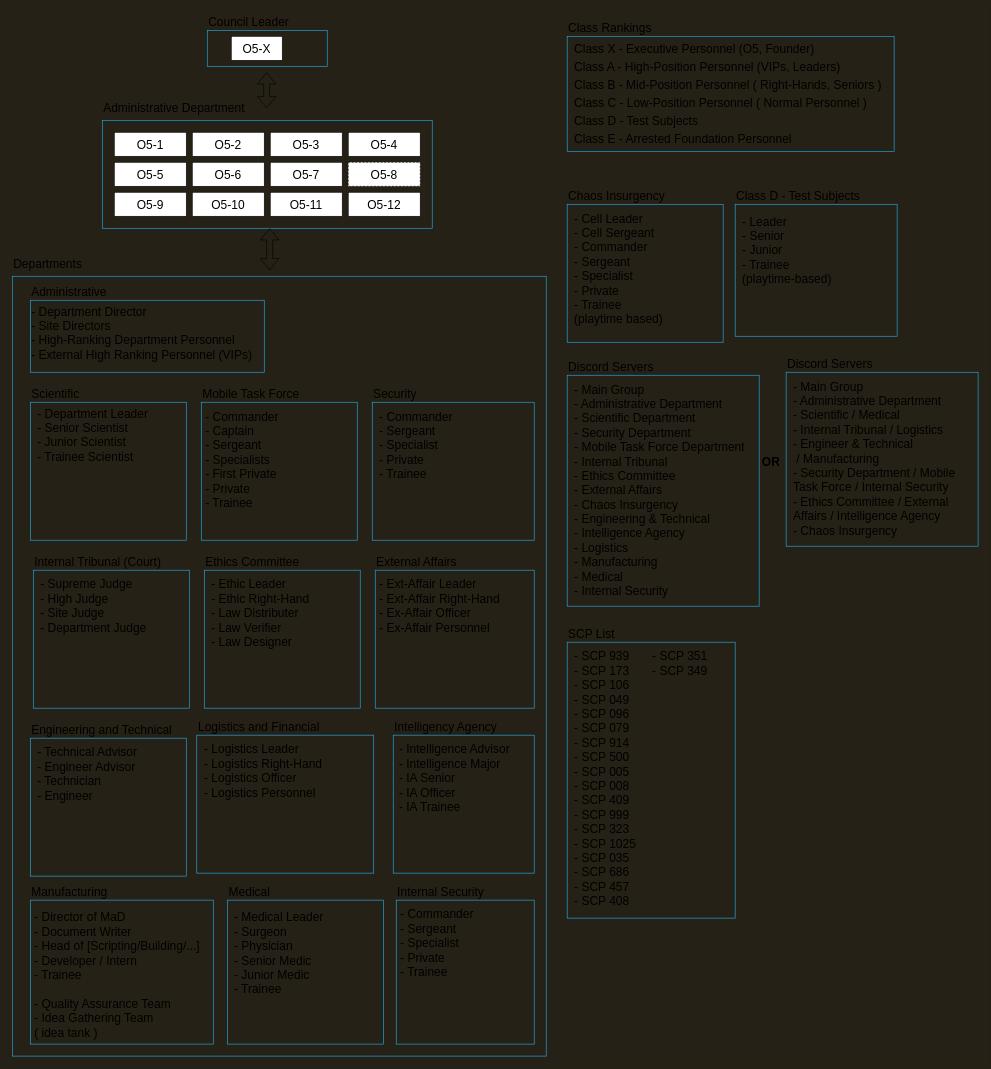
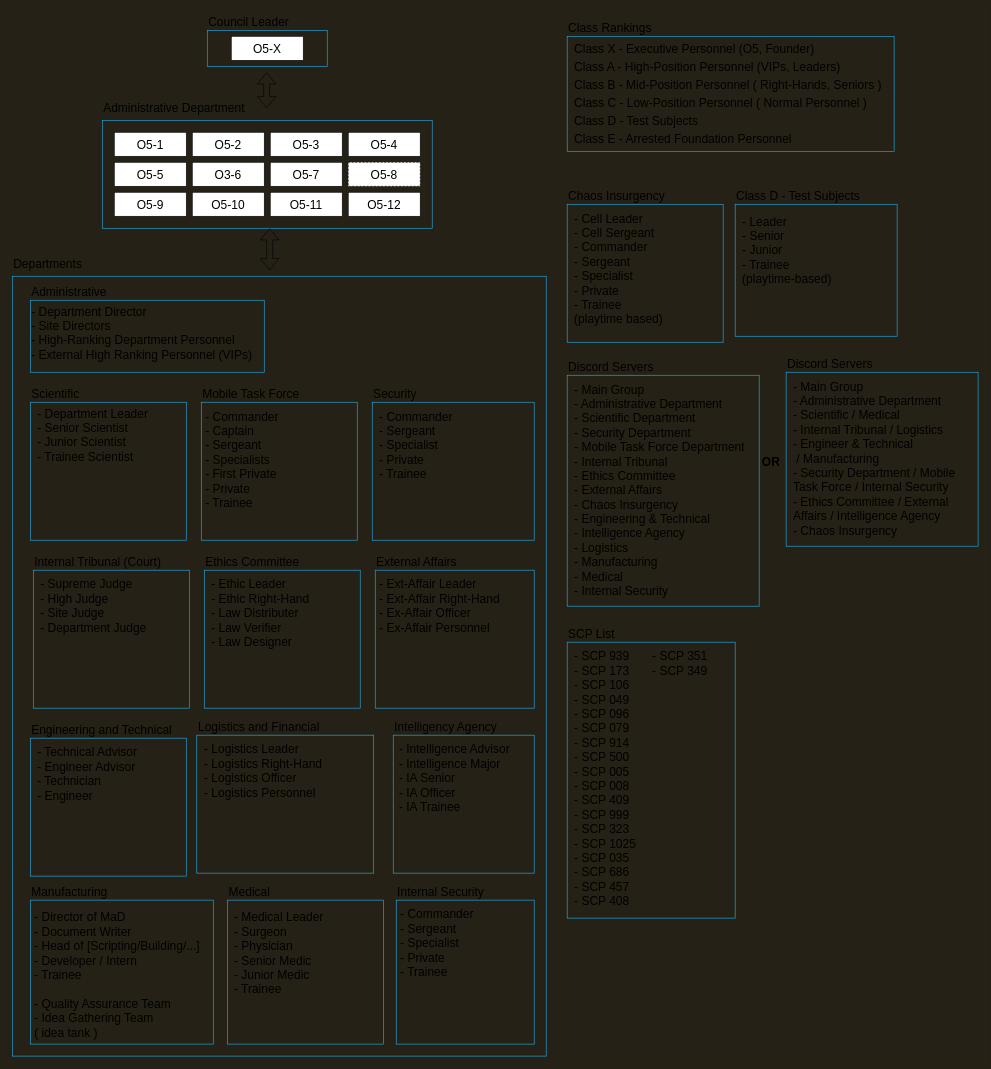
node "O5-X": size 51x24 -> 72x24
node "O5-6": label "O5-6" -> "O3-6"
